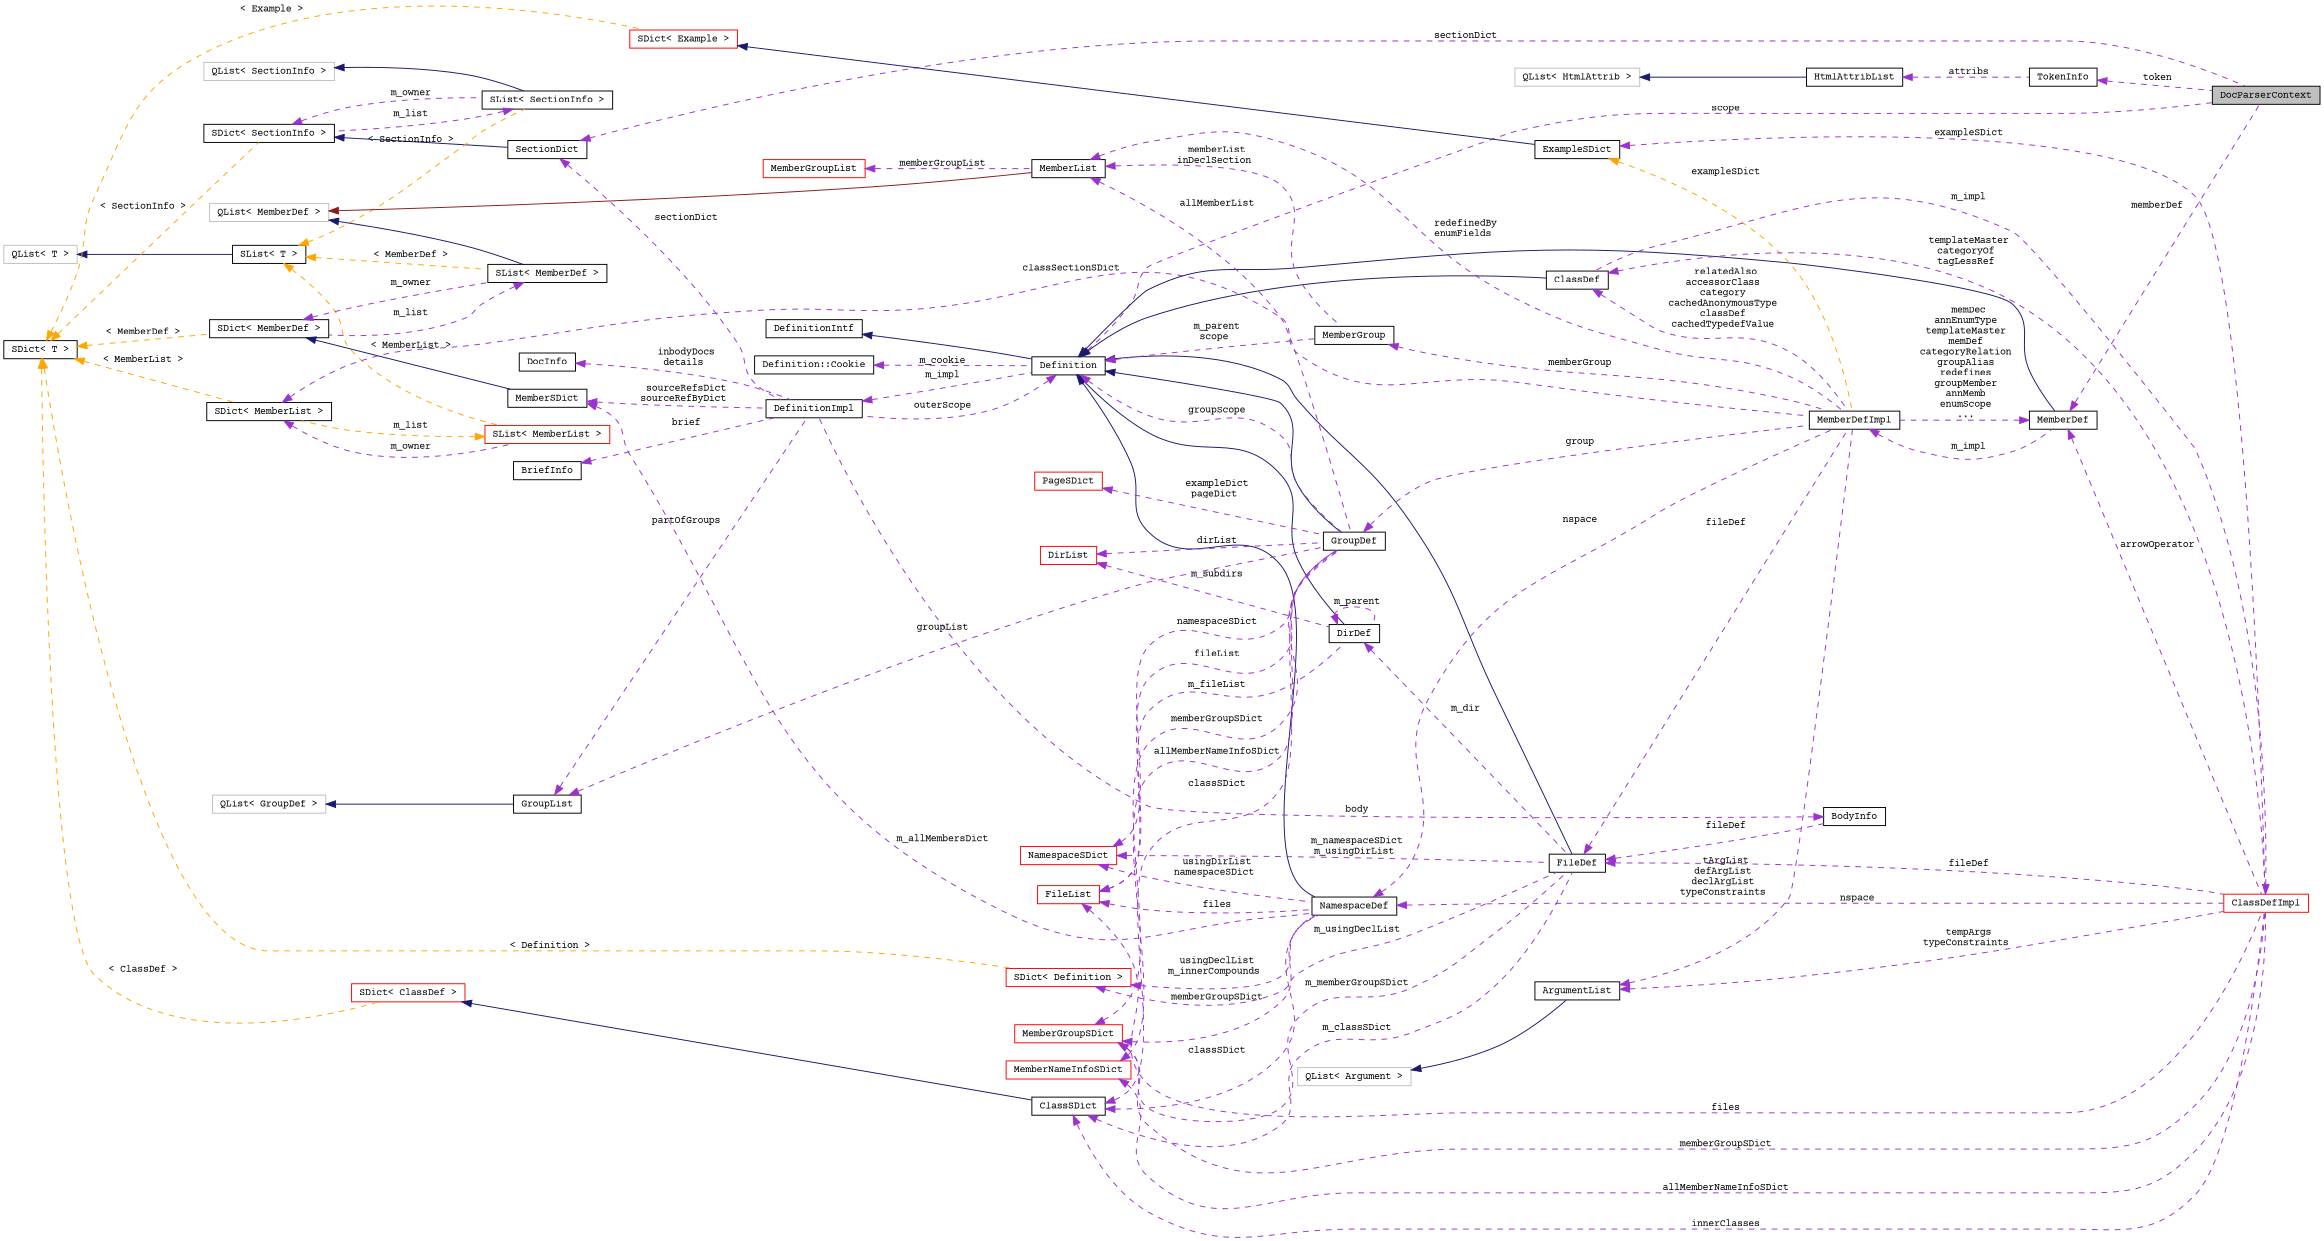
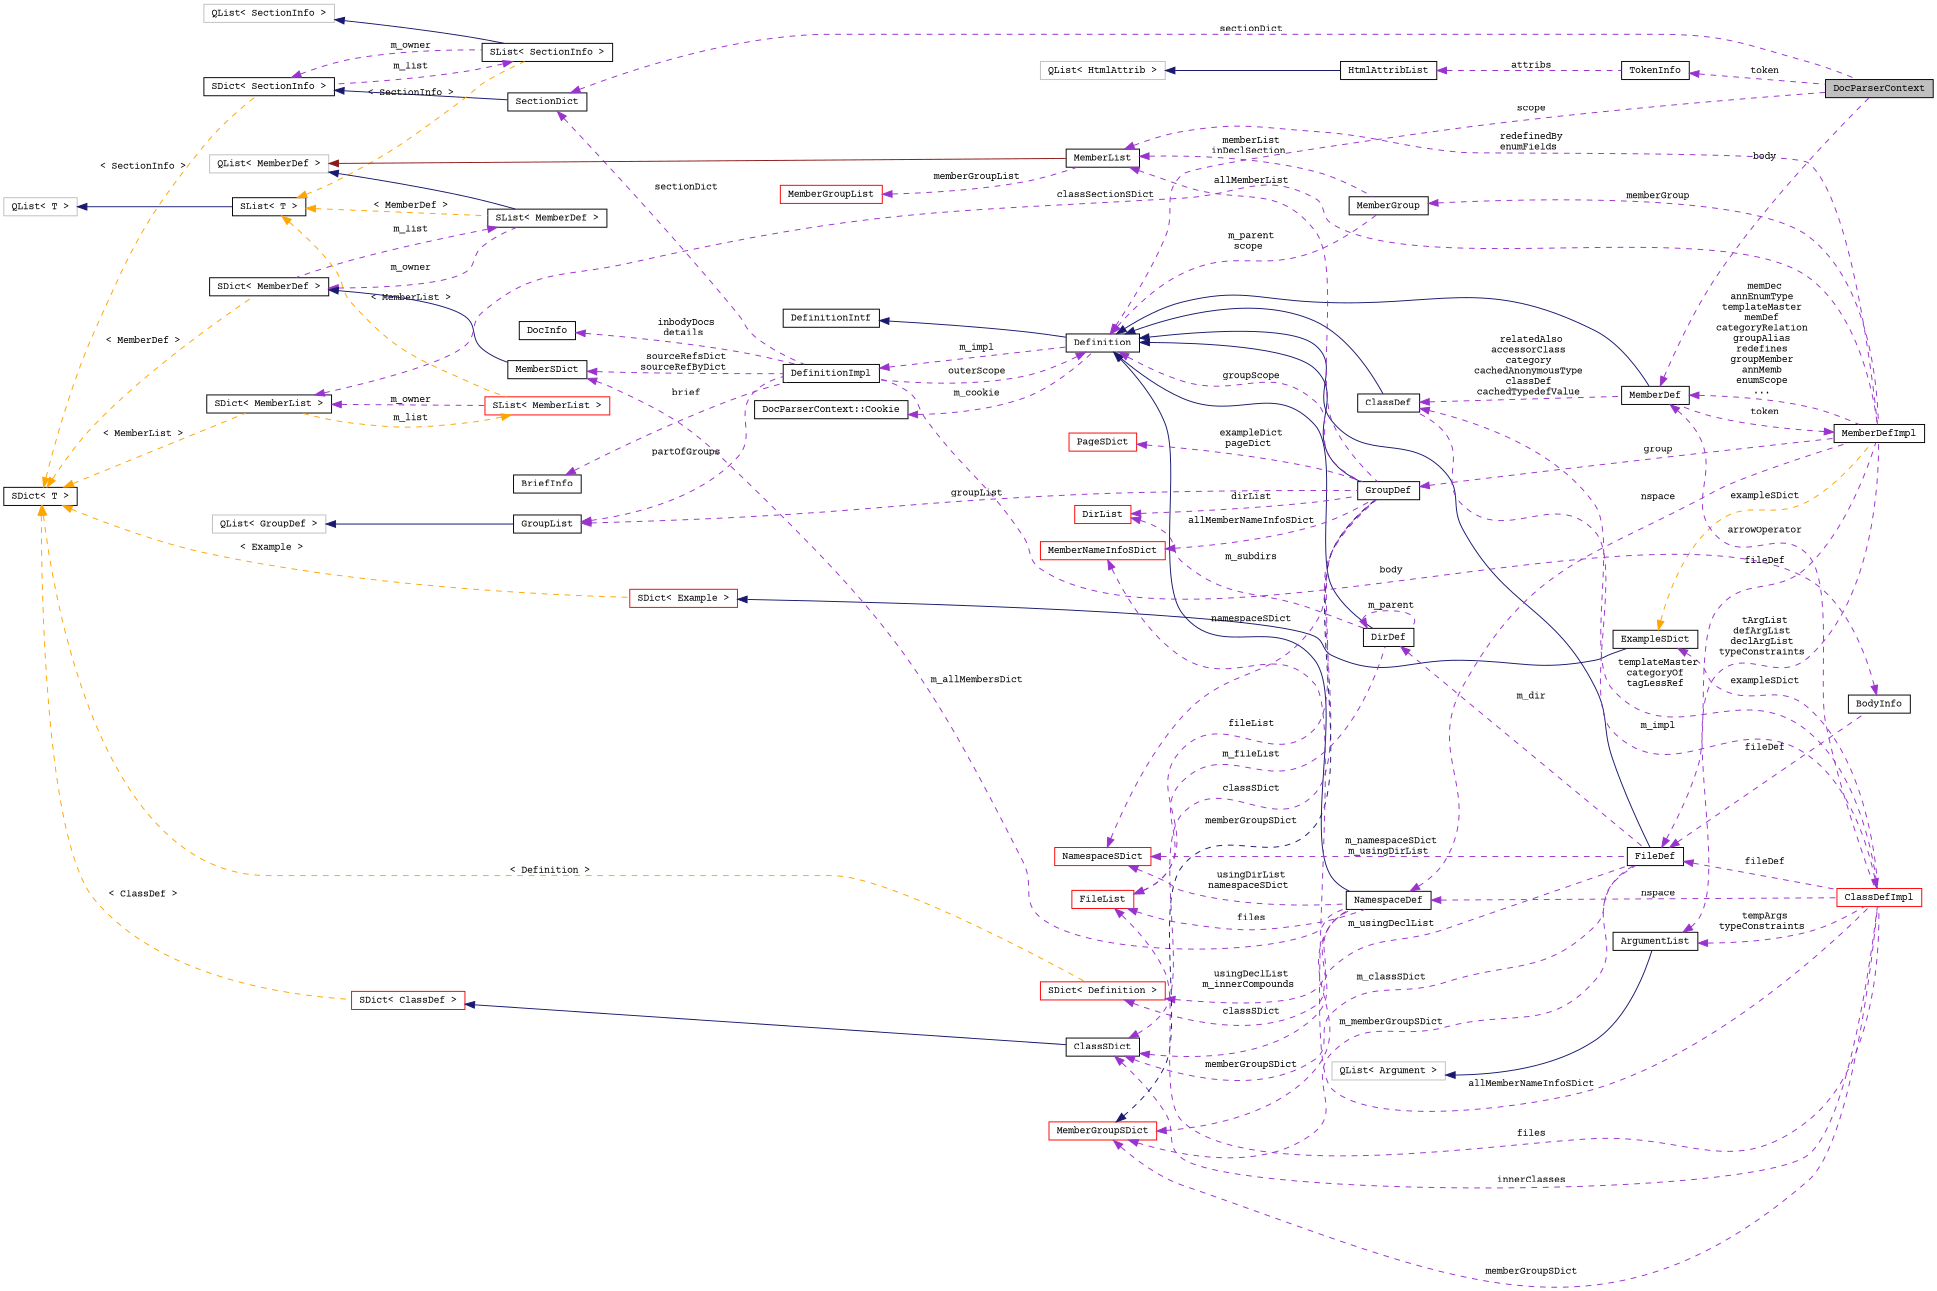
edge "DocParserContext" -> "MemberDef": label " memberDef" -> " body"
edge "MemberDefImpl" -> "ClassDef": now "MemberDef" -> "ClassDef"
node "Definition::Cookie": label "Definition::Cookie" -> "DocParserContext::Cookie"
edge "MemberDef" -> "MemberDefImpl": label " m_impl" -> " token"
edge "GroupDef" -> "MemberGroupSDict": color darkorchid3 -> midnightblue
